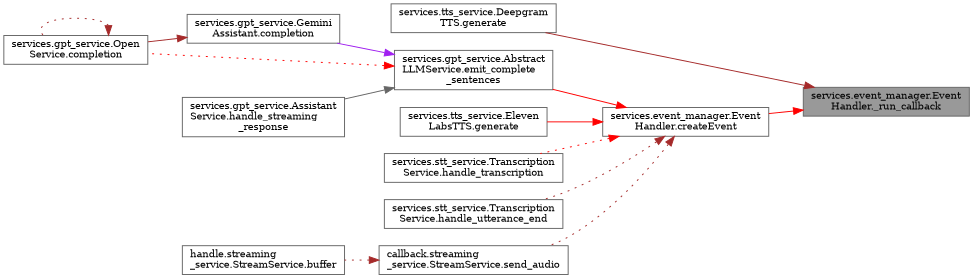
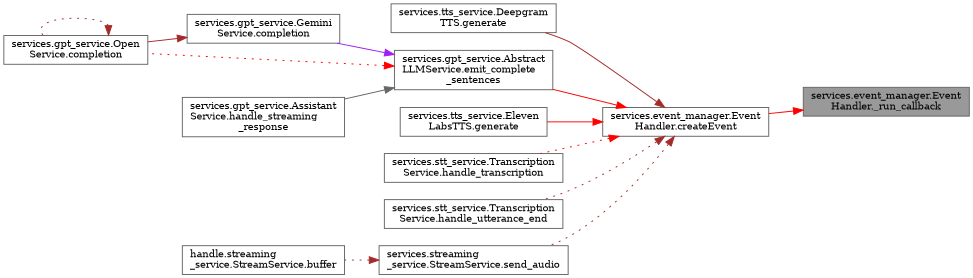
node "services.gpt_service.Gemini Assistant.completion": label "services.gpt_service.Gemini Assistant.completion" -> "services.gpt_service.Gemini Service.completion"
edge "services.tts_service.Deepgram TTS.generate" -> "services.event_manager.Event Handler._run_callback": now "services.tts_service.Deepgram TTS.generate" -> "services.event_manager.Event Handler.createEvent"
node "callback.streaming _service.StreamService.send_audio": label "callback.streaming _service.StreamService.send_audio" -> "services.streaming _service.StreamService.send_audio"
